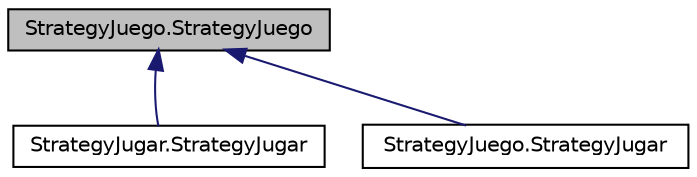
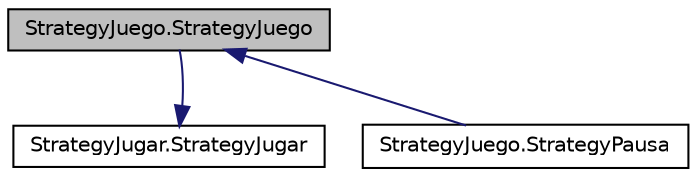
edge "StrategyJugar.StrategyJugar" -> "StrategyJuego.StrategyJuego": reversed
node "StrategyJuego.StrategyJugar": label "StrategyJuego.StrategyJugar" -> "StrategyJuego.StrategyPausa"
